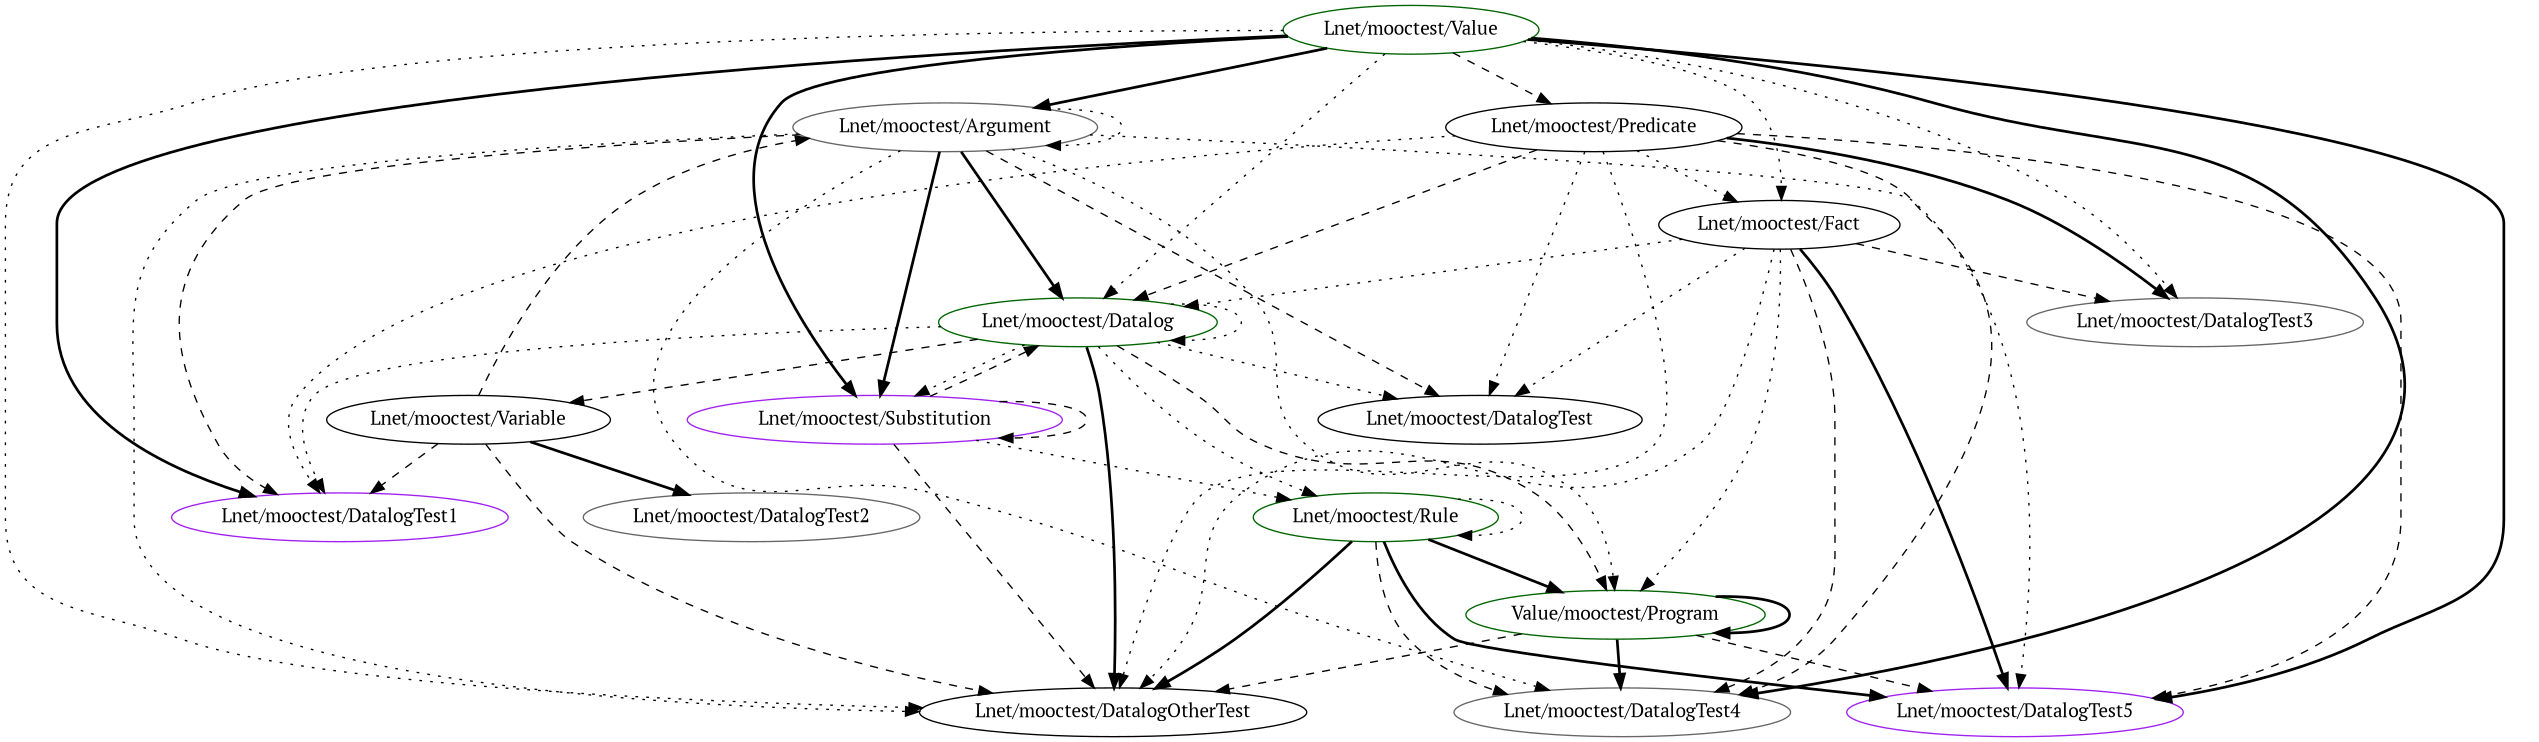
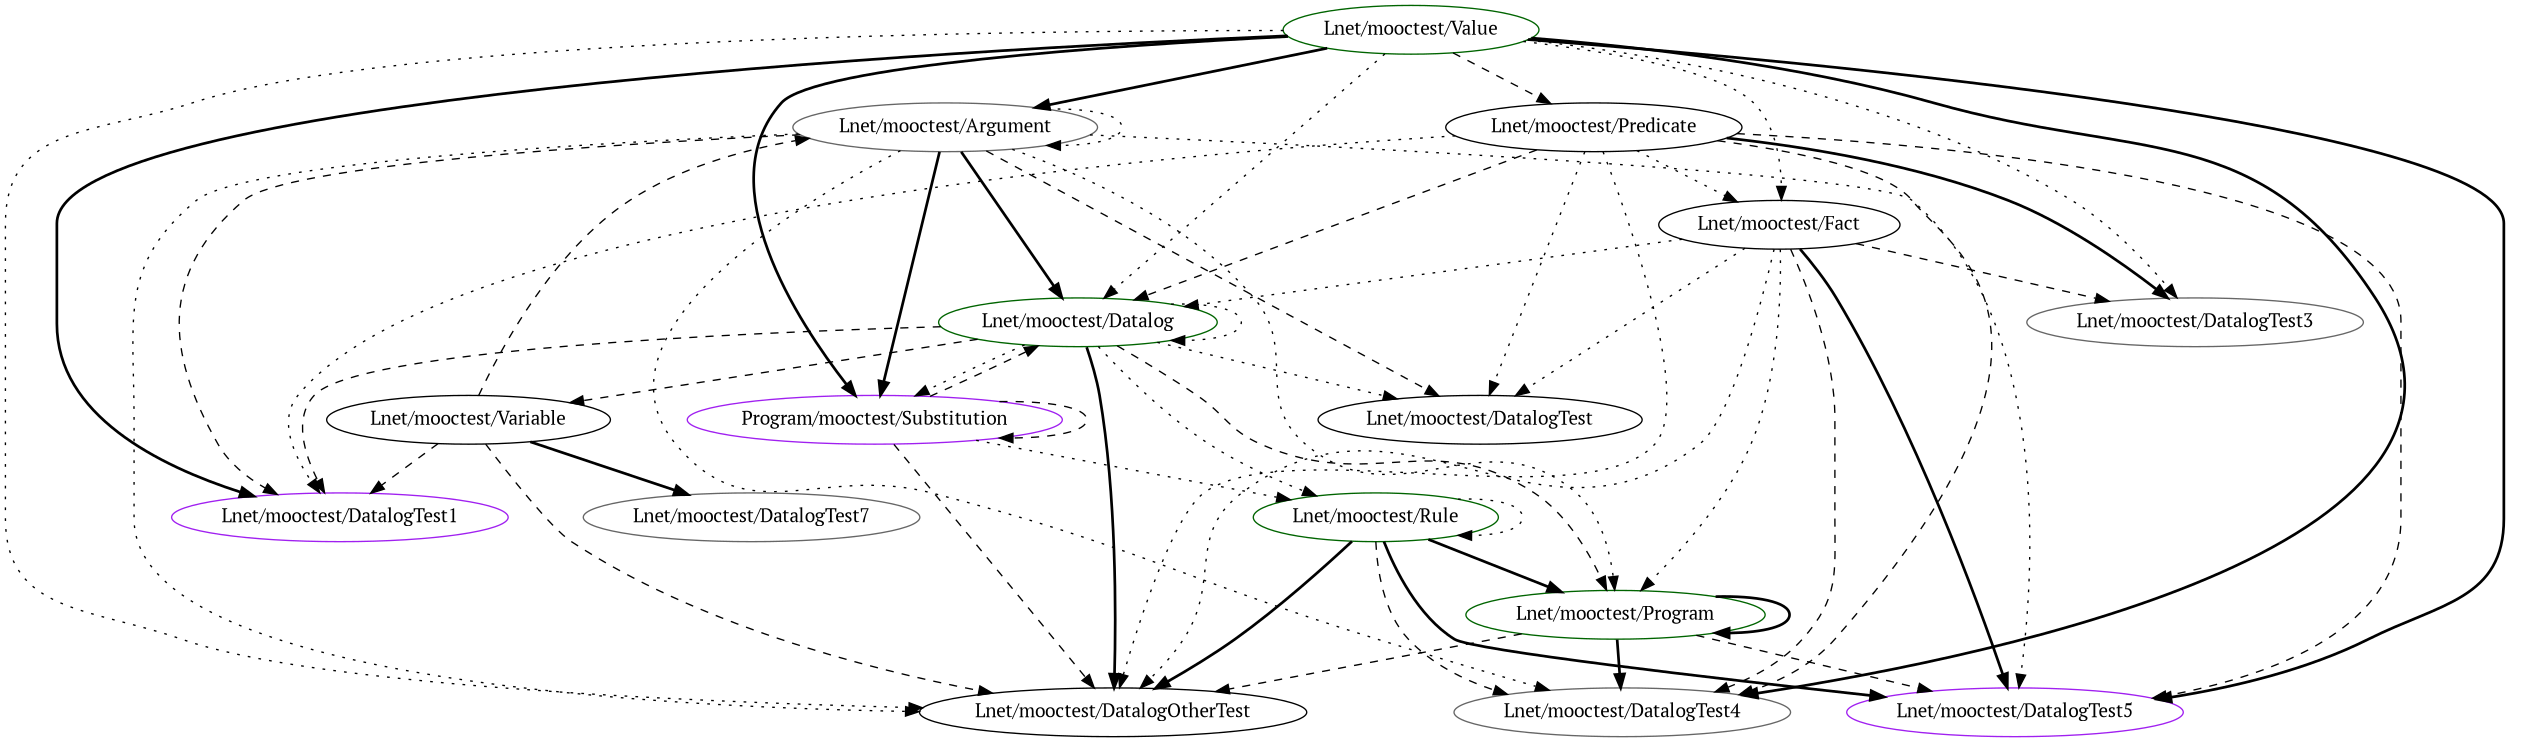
edge "Lnet/mooctest/Datalog" -> "Lnet/mooctest/DatalogTest1": style dotted -> dashed
node "Lnet/mooctest/Substitution": label "Lnet/mooctest/Substitution" -> "Program/mooctest/Substitution"
node "Lnet/mooctest/DatalogTest2": label "Lnet/mooctest/DatalogTest2" -> "Lnet/mooctest/DatalogTest7"
node "Value/mooctest/Program": label "Value/mooctest/Program" -> "Lnet/mooctest/Program"
